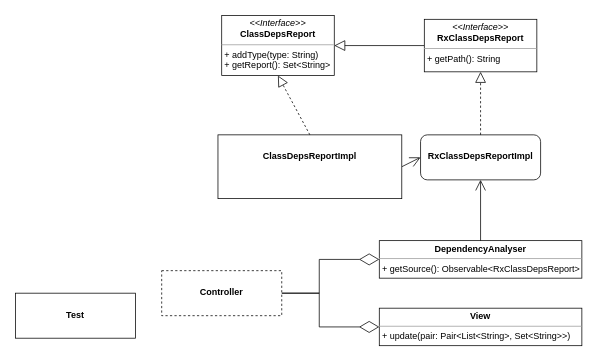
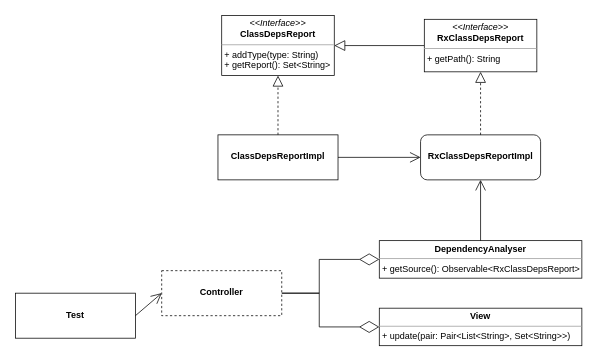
node "ClassDepsReportImpl": size 184x64 -> 120x45
edge "Test" -> "Controller": added
